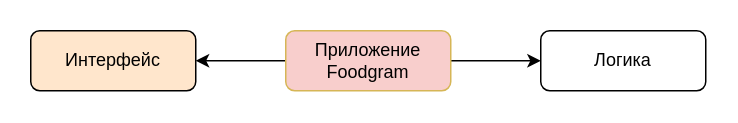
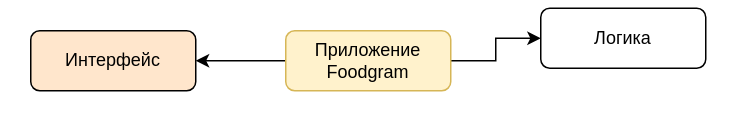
node "Приложение Foodgram": fillcolor #f8cecc -> #fff2cc
node "Логика": moved (623, 61) -> (623, 38)
